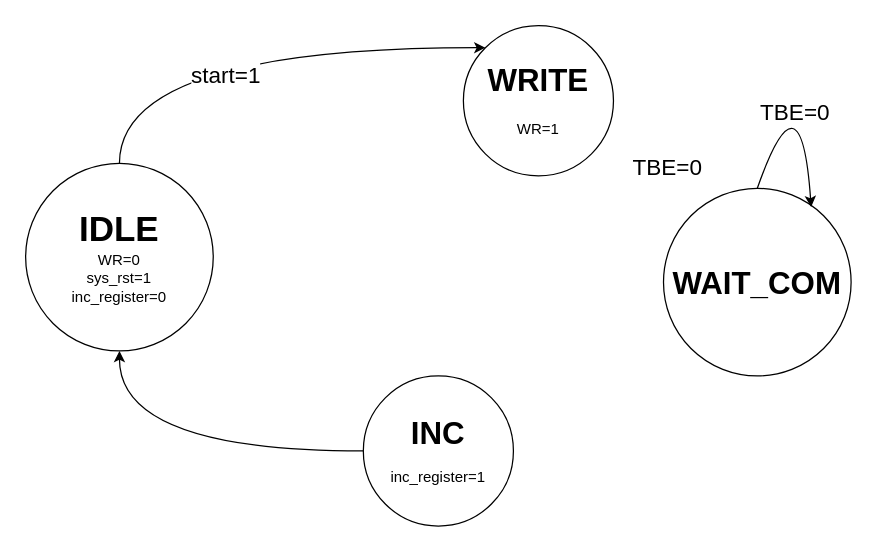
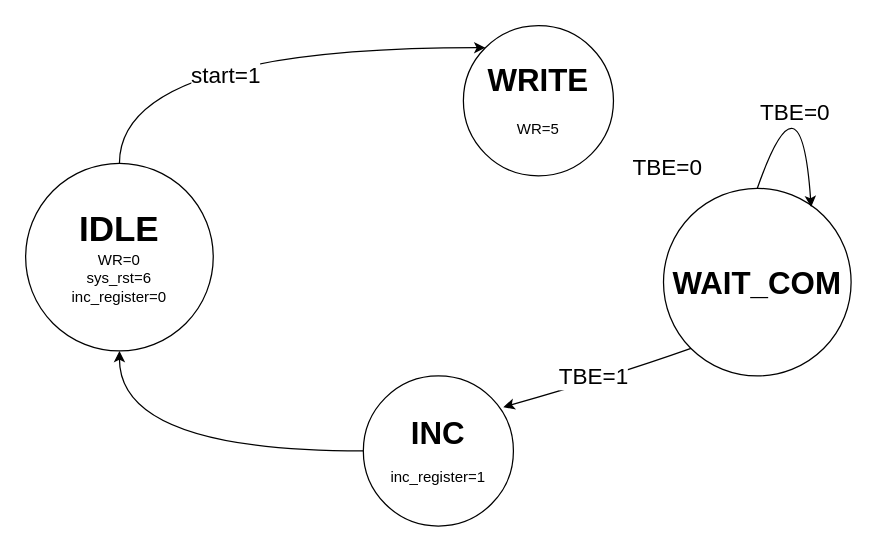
node "WRITE WR=1": label "WRITE WR=1" -> "WRITE WR=5"
node "IDLE WR=0 sys_rst=1 inc_register=0": label "IDLE WR=0 sys_rst=1 inc_register=0" -> "IDLE WR=0 sys_rst=6 inc_register=0"
edge "WAIT_COM" -> "INCinc_register=1": added, label "TBE=1"
